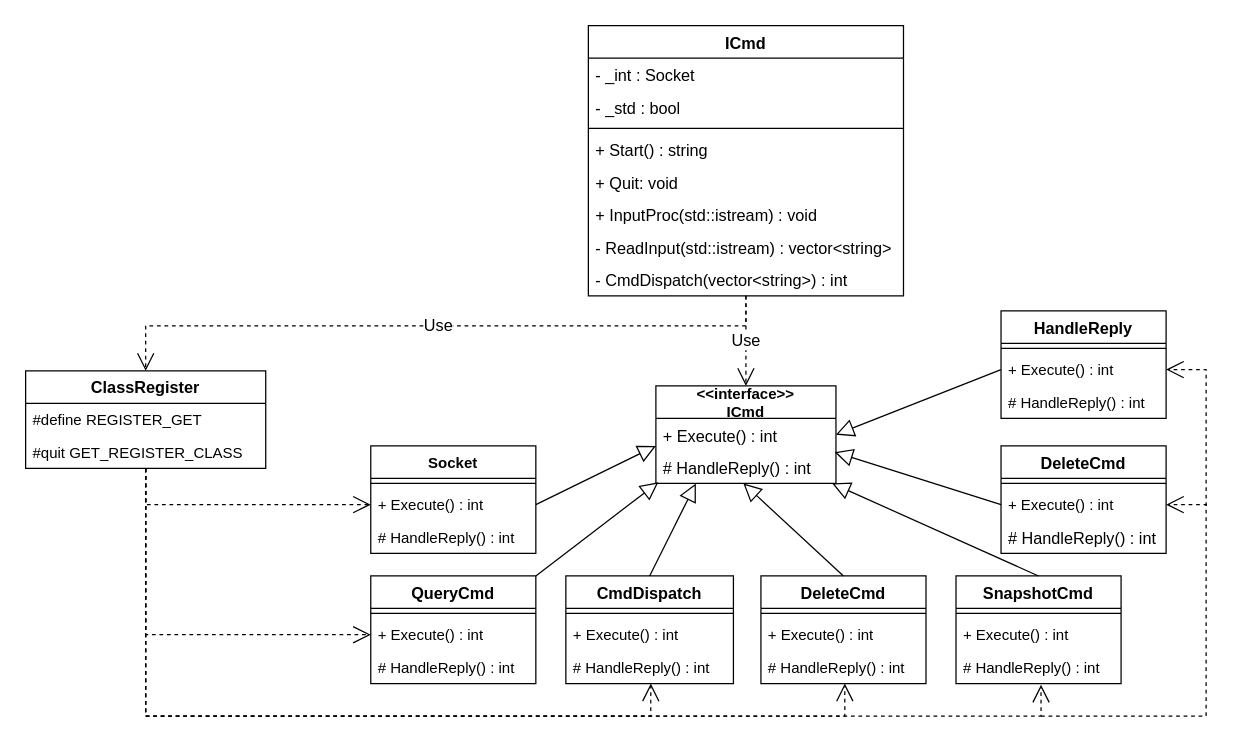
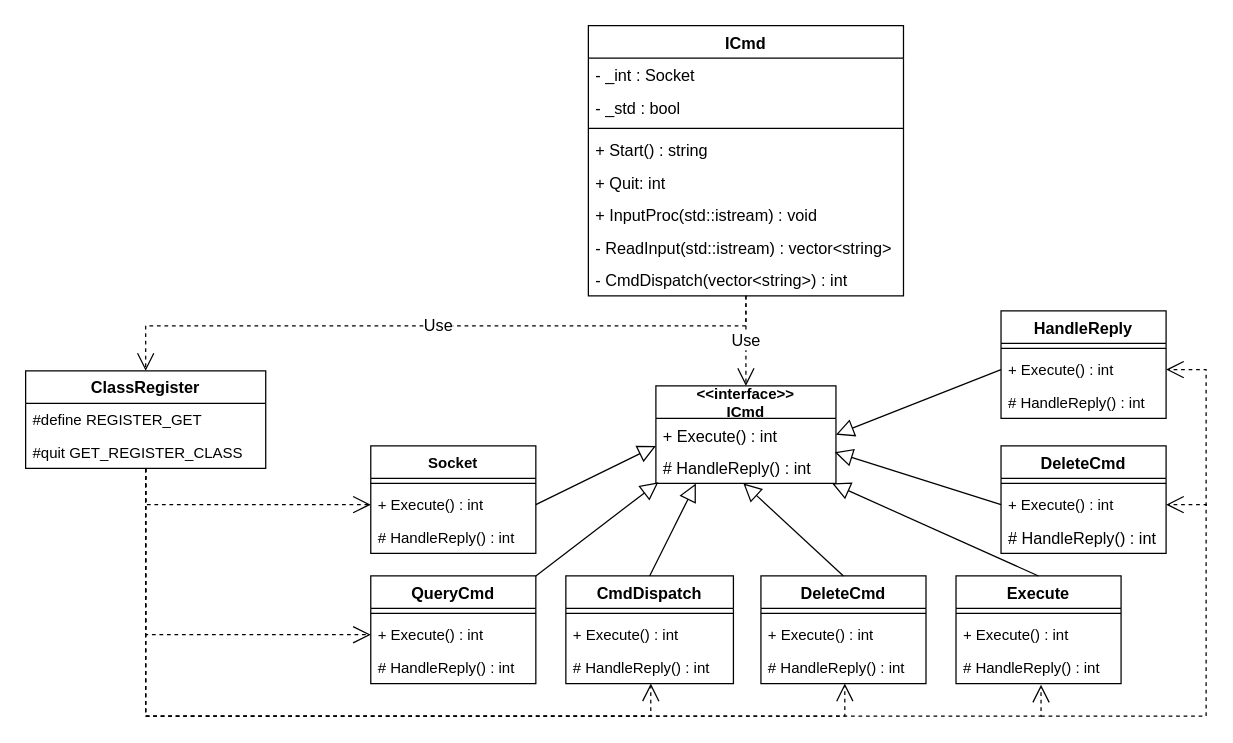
node "+ Quit: void": label "+ Quit: void" -> "+ Quit: int"
node "SnapshotCmd": label "SnapshotCmd" -> "Execute"
